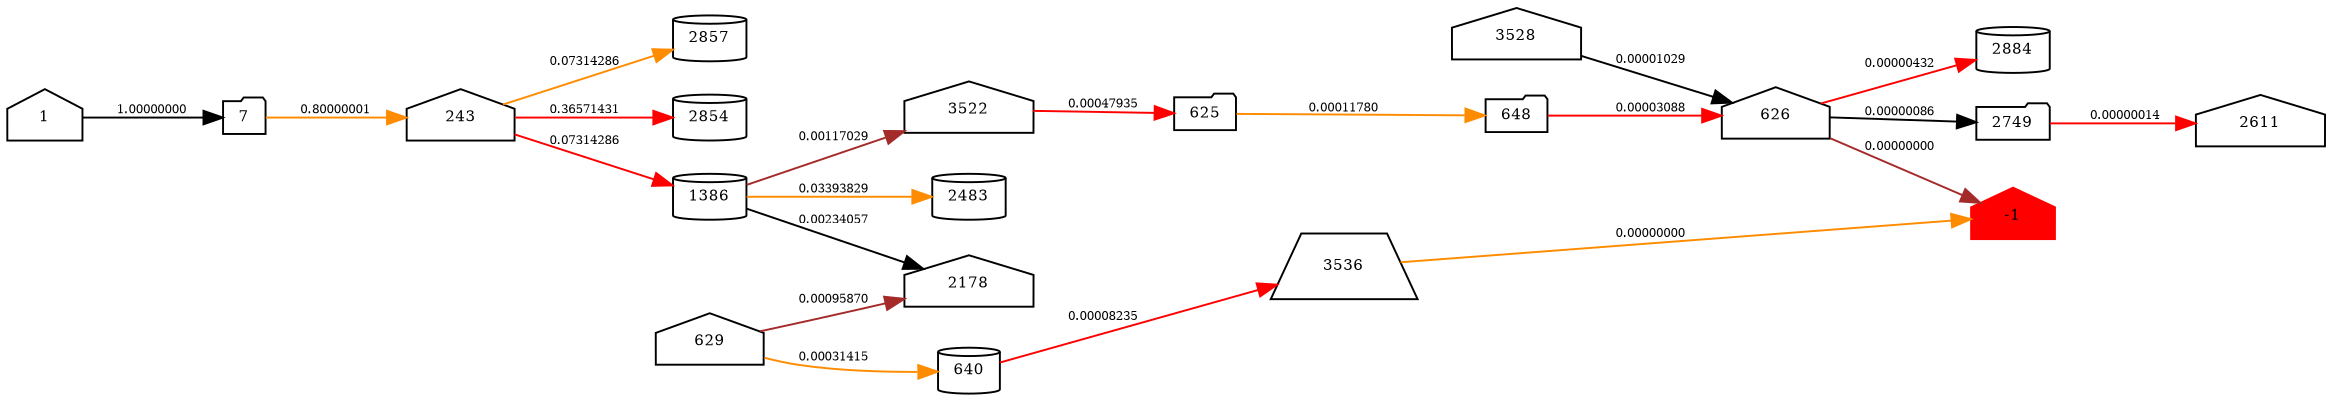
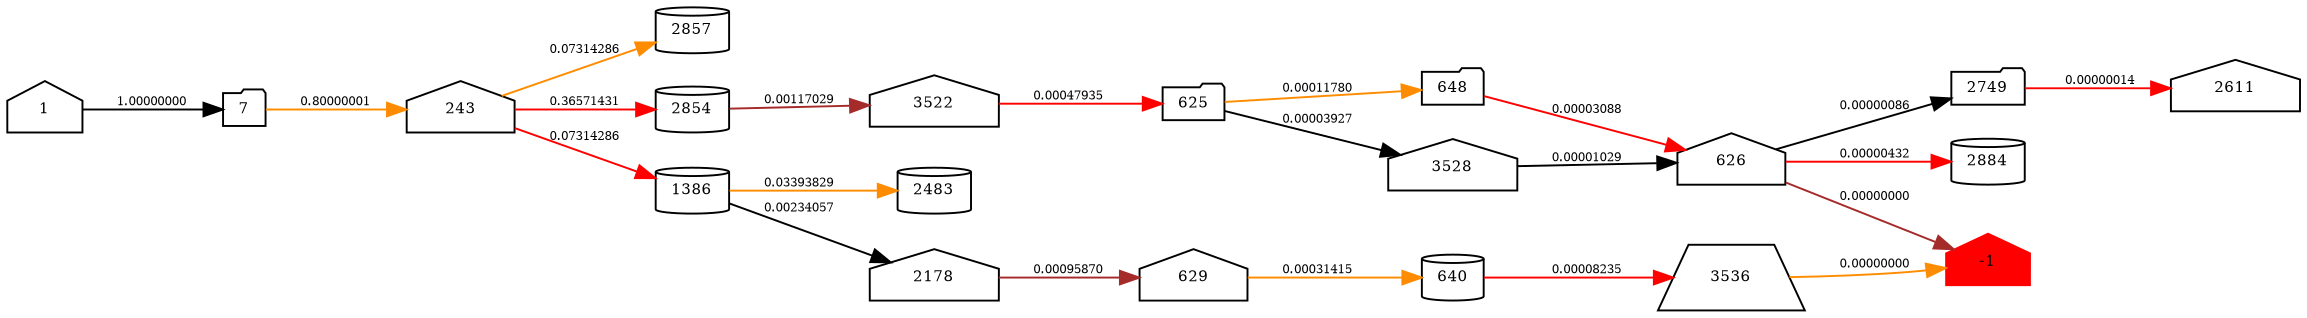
edge "625" -> "3528": added, label "0.00003927"
edge "1386" -> "3522": now "2854" -> "3522"
edge "629" -> "2178": reversed
